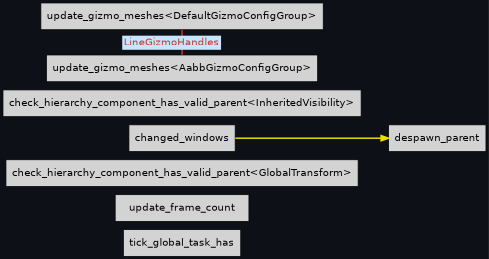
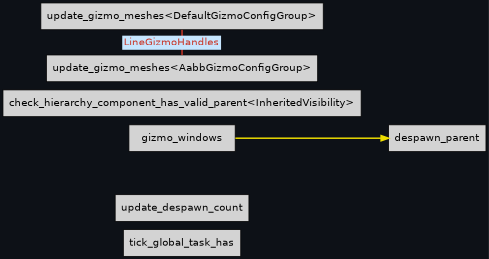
node "changed_windows": label "changed_windows" -> "gizmo_windows"
node "check_hierarchy_component_has_valid_parent<GlobalTransform>": removed
node "update_frame_count": label "update_frame_count" -> "update_despawn_count"
